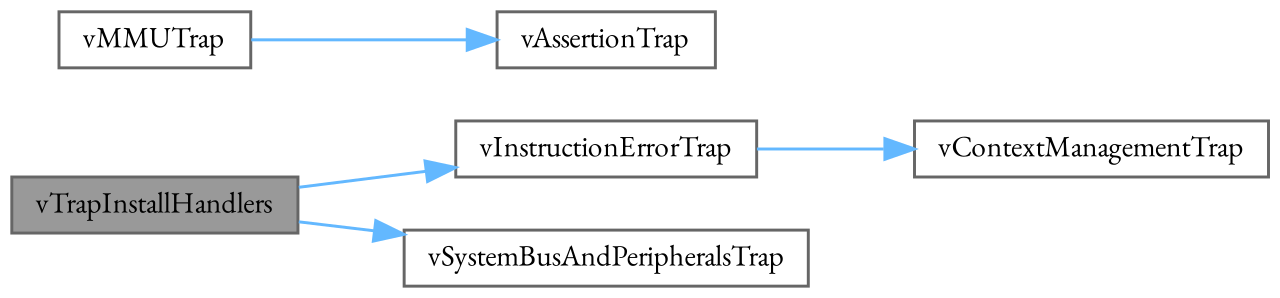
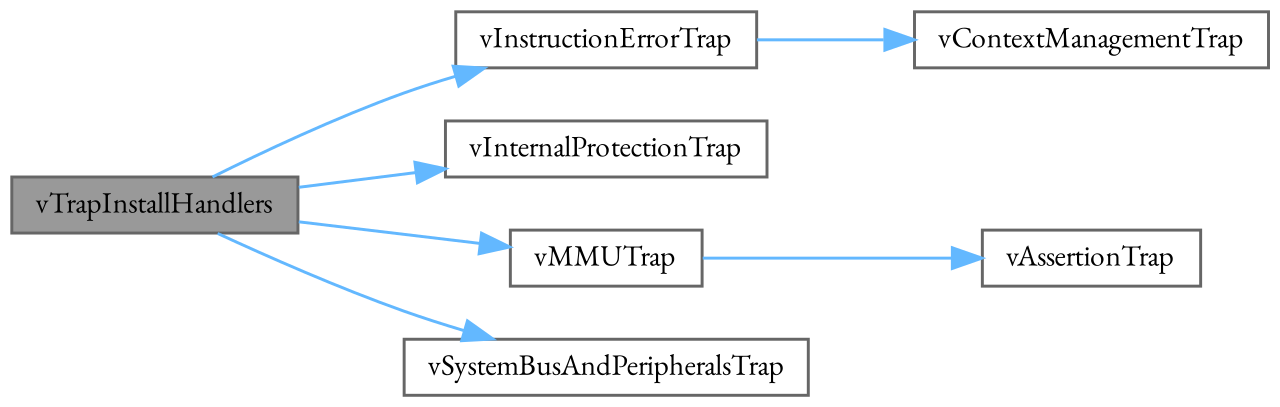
node "vInternalProtectionTrap": added
edge "vTrapInstallHandlers" -> "vMMUTrap": added
